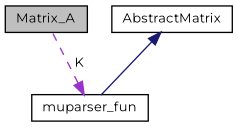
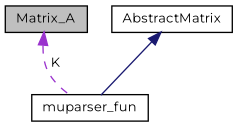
edge "Matrix_A" -> "muparser_fun": reversed
